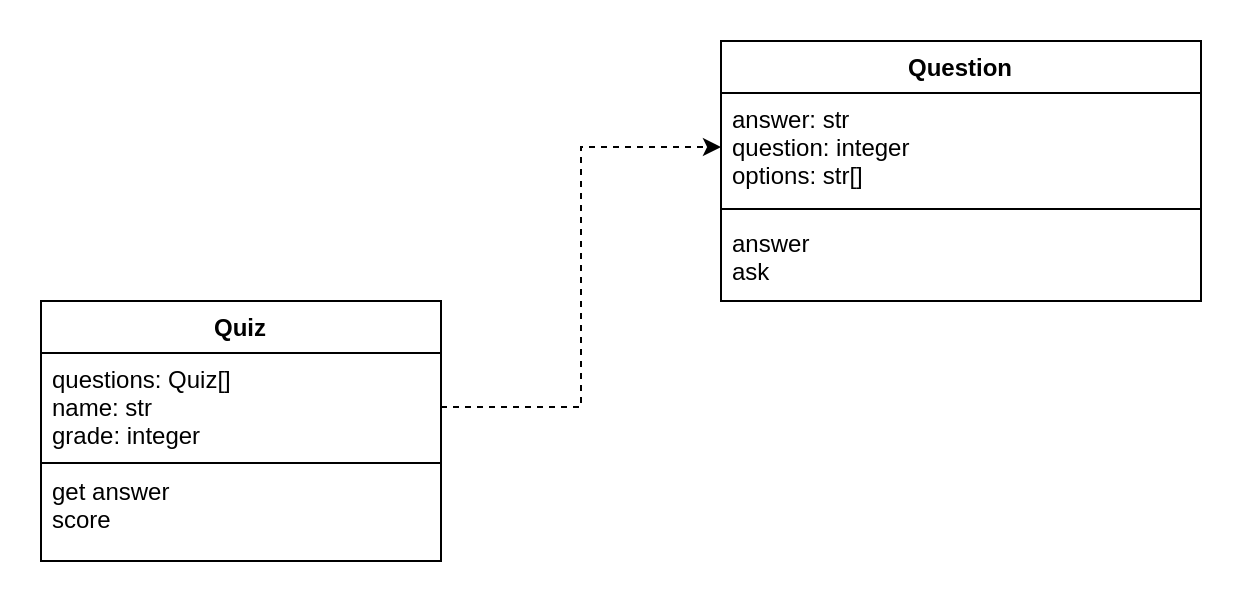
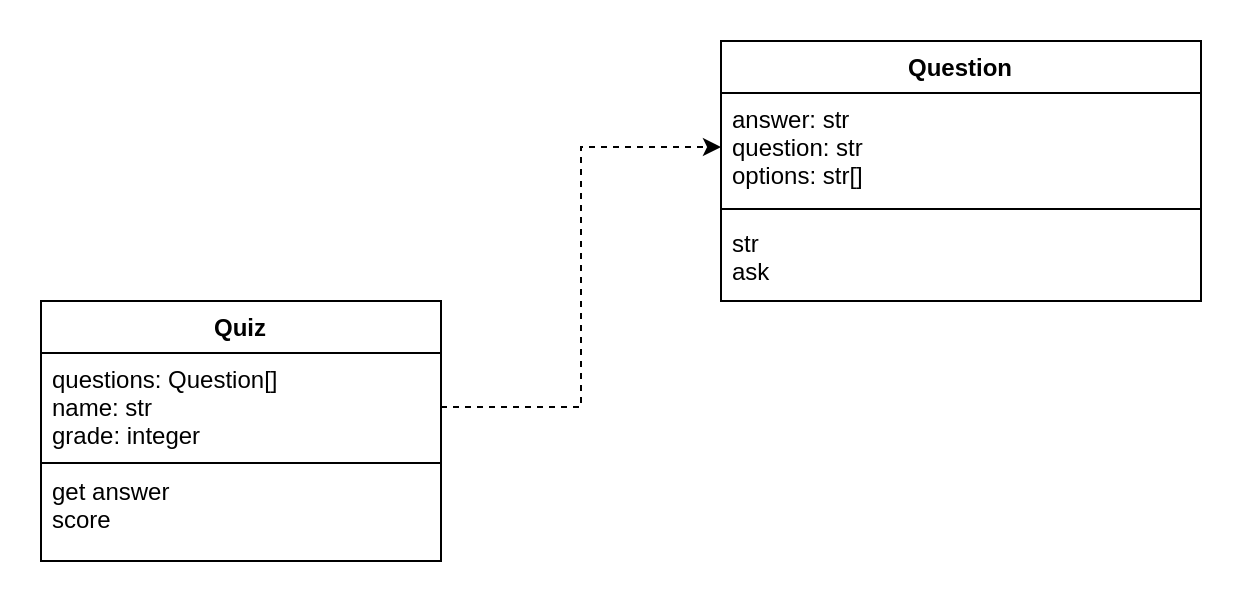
node "answer: str question: integer options: str[]": label "answer: str question: integer options: str[]" -> "answer: str question: str options: str[]"
node "answer ask": label "answer ask" -> "str ask"
node "questions: Quiz[] name: str grade: integer": label "questions: Quiz[] name: str grade: integer" -> "questions: Question[] name: str grade: integer"
